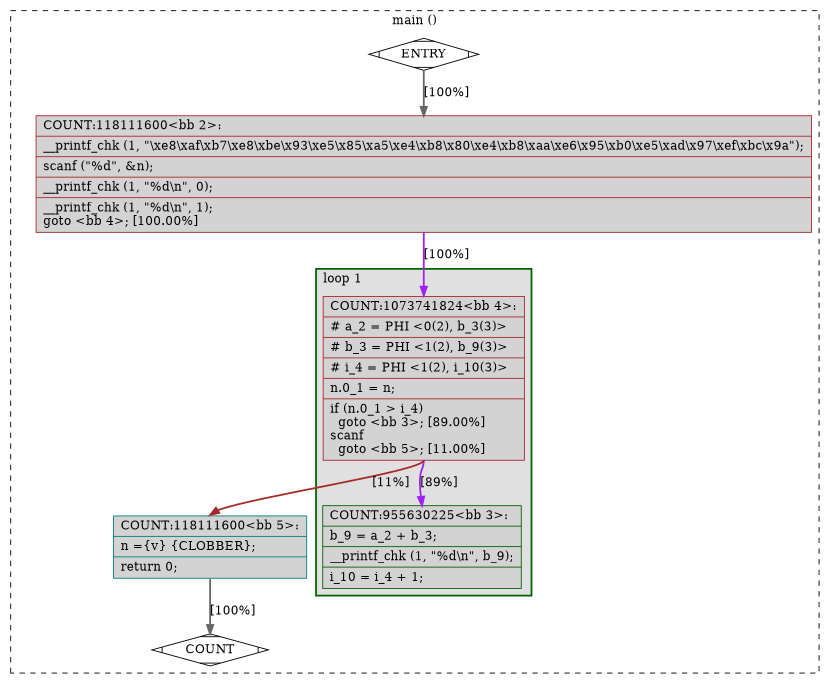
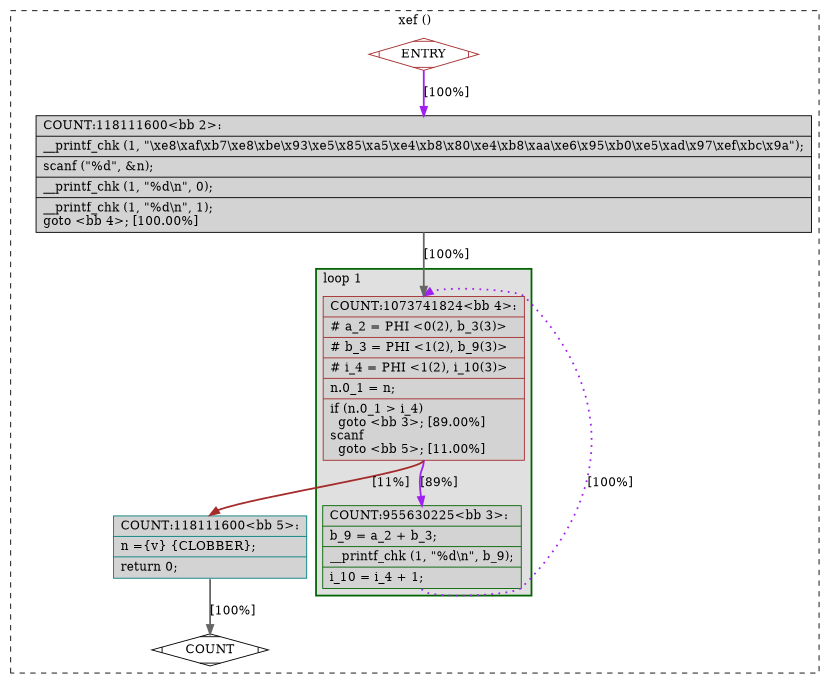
cluster "main ()": label "main ()" -> "xef ()"
node "ENTRY": color black -> brown
edge "ENTRY" -> "COUNT:118111600<bb 2>:": color gray40 -> purple
node "COUNT:118111600<bb 2>:": color brown -> black
edge "COUNT:118111600<bb 2>:" -> "COUNT:1073741824<bb 4>:": color purple -> gray40
edge "COUNT:955630225<bb 3>:" -> "COUNT:1073741824<bb 4>:": added, label "[100%]"
